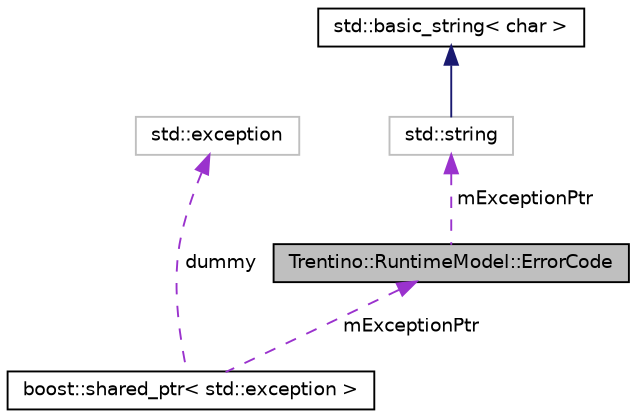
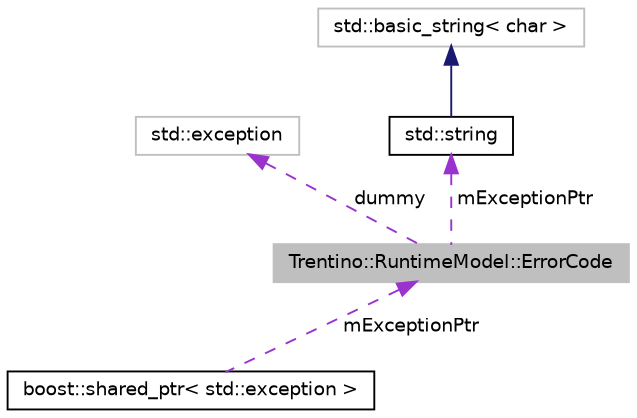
node "std::basic_string< char >": color black -> grey75
node "std::string": color grey75 -> black
node "Trentino::RuntimeModel::ErrorCode": color black -> grey75
edge "boost::shared_ptr< std::exception >" -> "std::exception": now "Trentino::RuntimeModel::ErrorCode" -> "std::exception"
